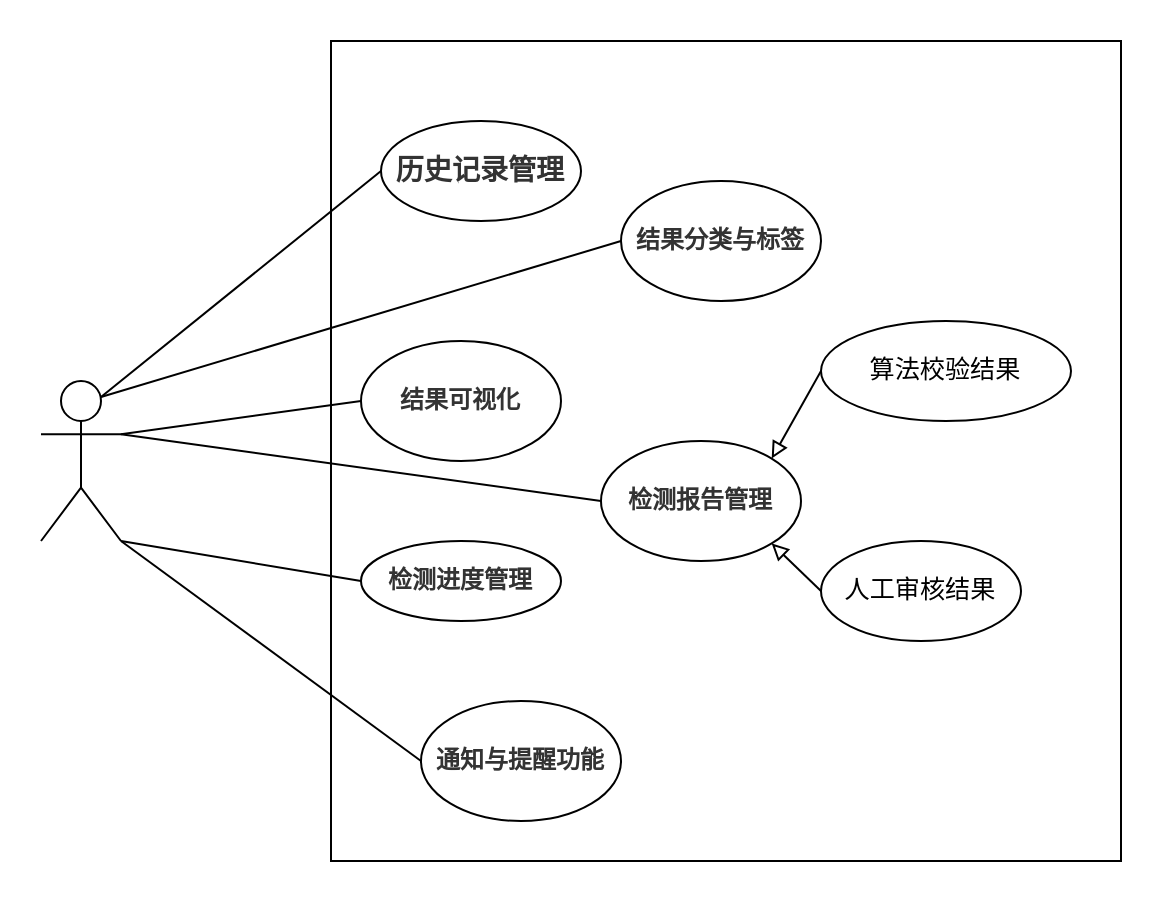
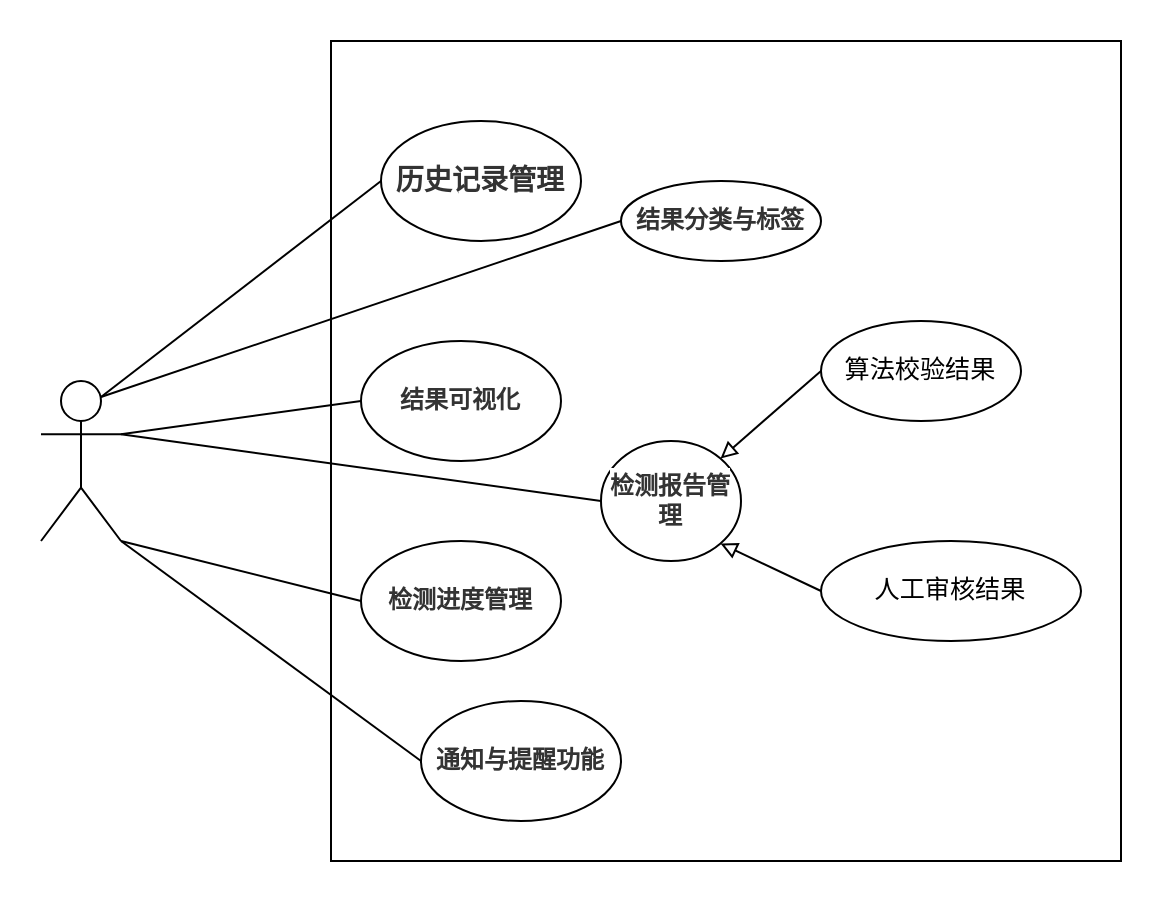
node "历史记录管理": size 200x100 -> 200x120
node "结果分类与标签": size 200x120 -> 200x80
node "算法校验结果": size 250x100 -> 200x100
node "检测报告管理": size 200x120 -> 140x120
node "检测进度管理": size 200x80 -> 200x120
node "人工审核结果": size 200x100 -> 260x100
